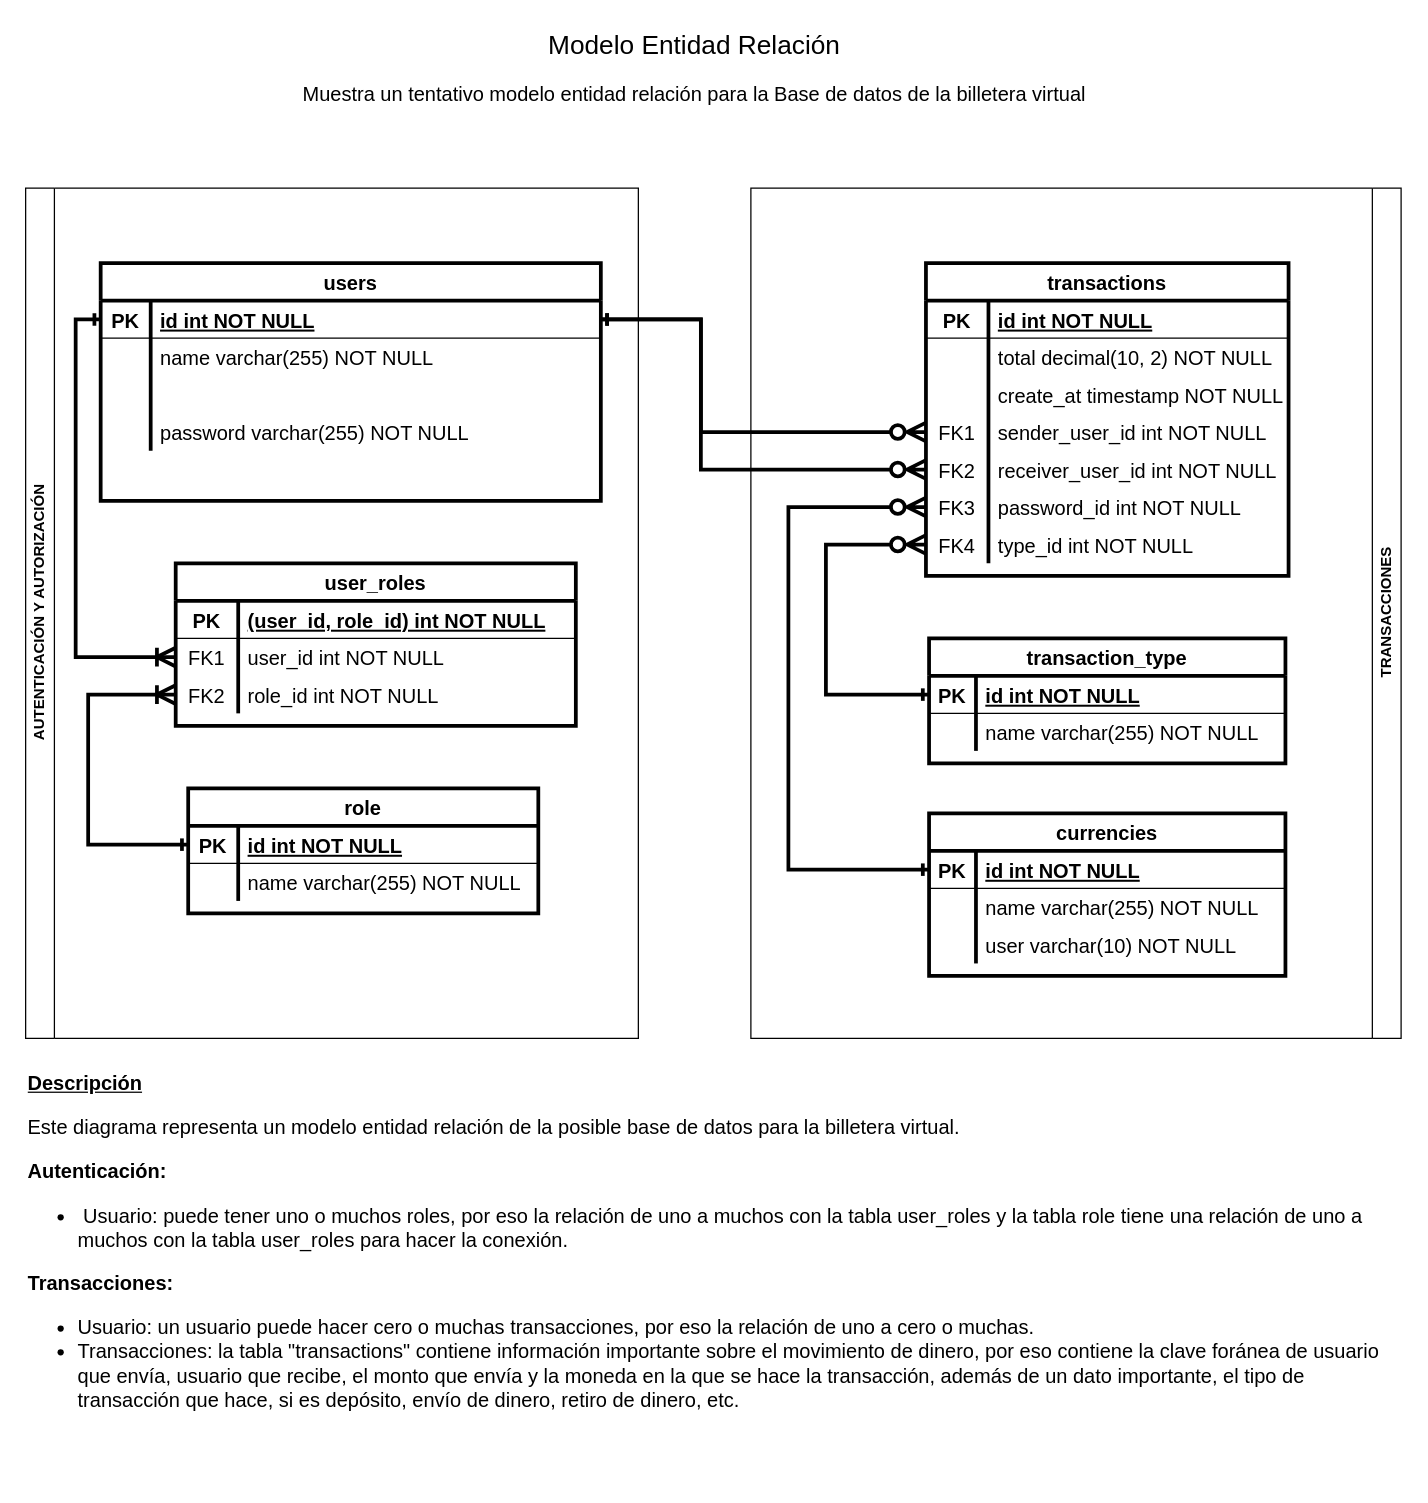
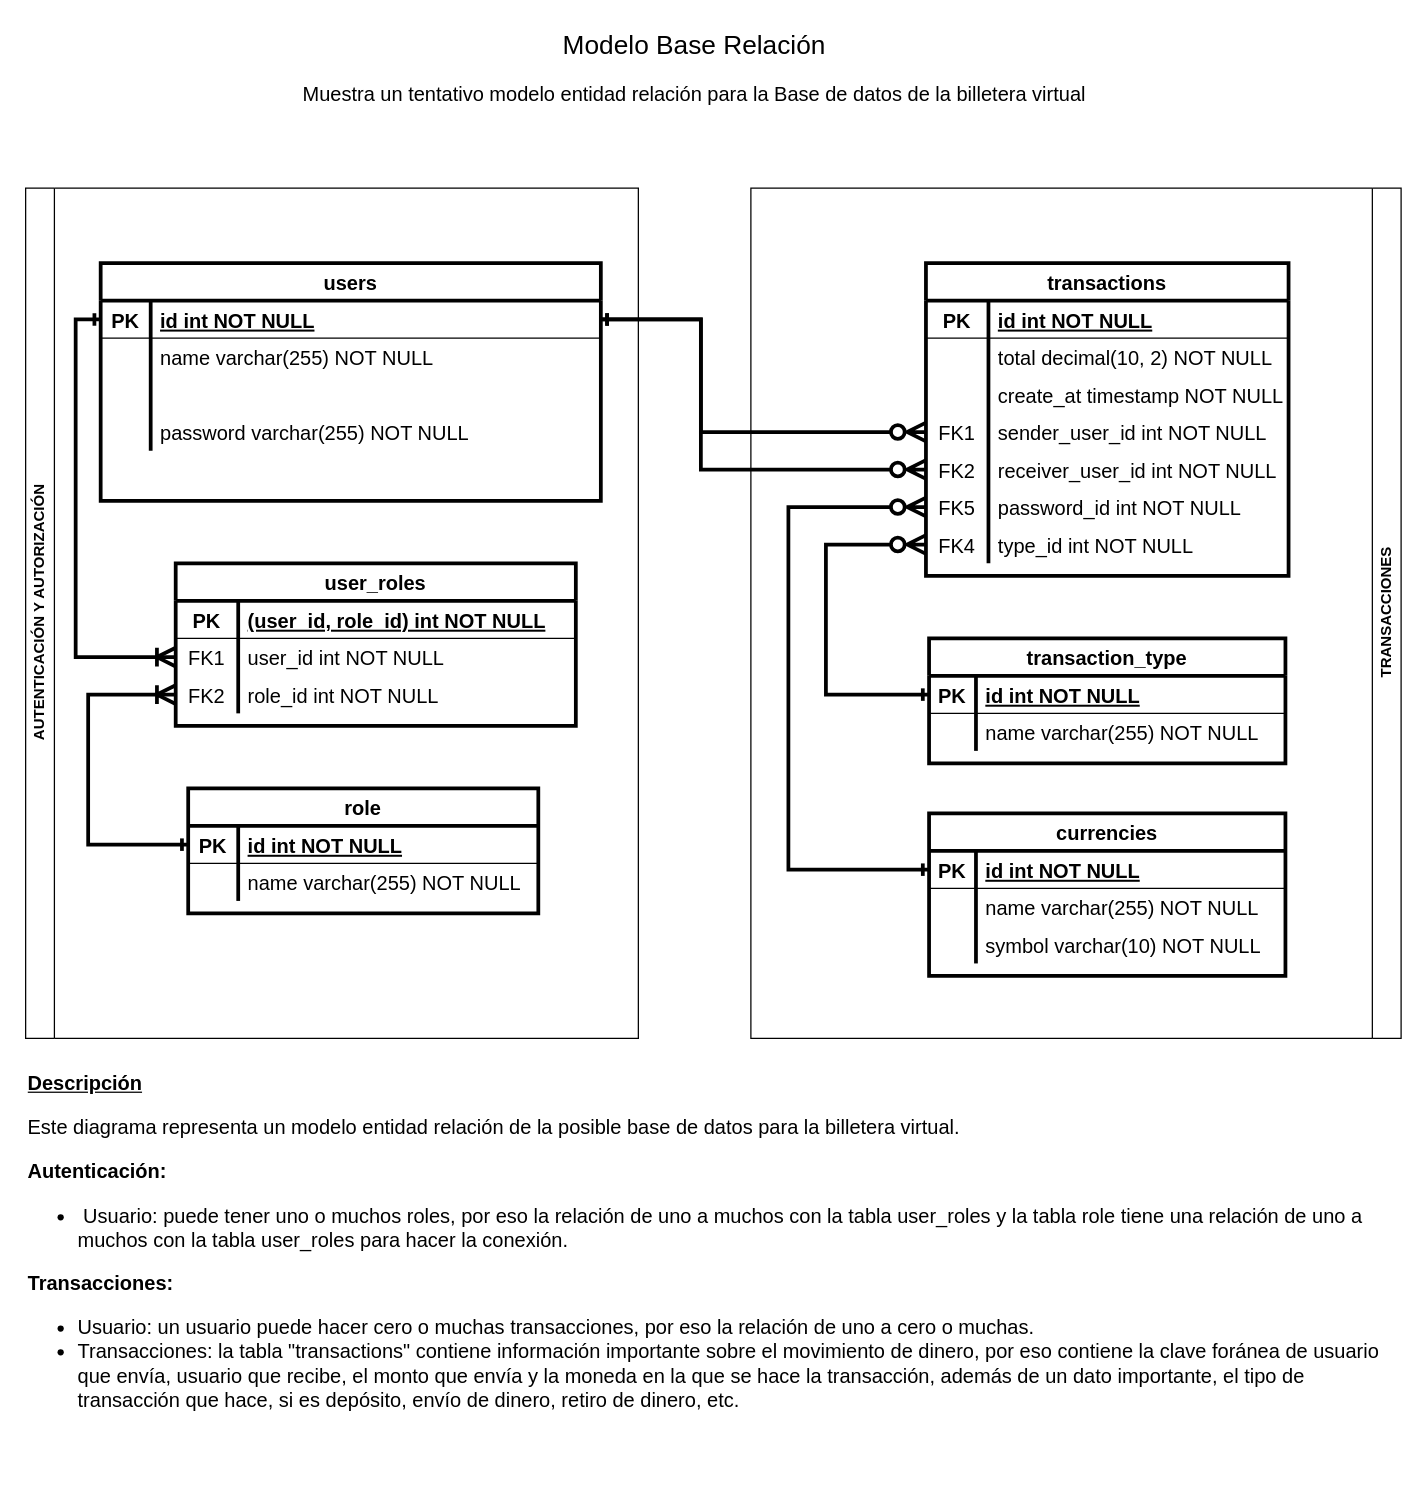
node "Modelo Entidad Relación": label "Modelo Entidad Relación" -> "Modelo Base Relación"
node "FK3": label "FK3" -> "FK5"
node "user varchar(10) NOT NULL": label "user varchar(10) NOT NULL" -> "symbol varchar(10) NOT NULL"
